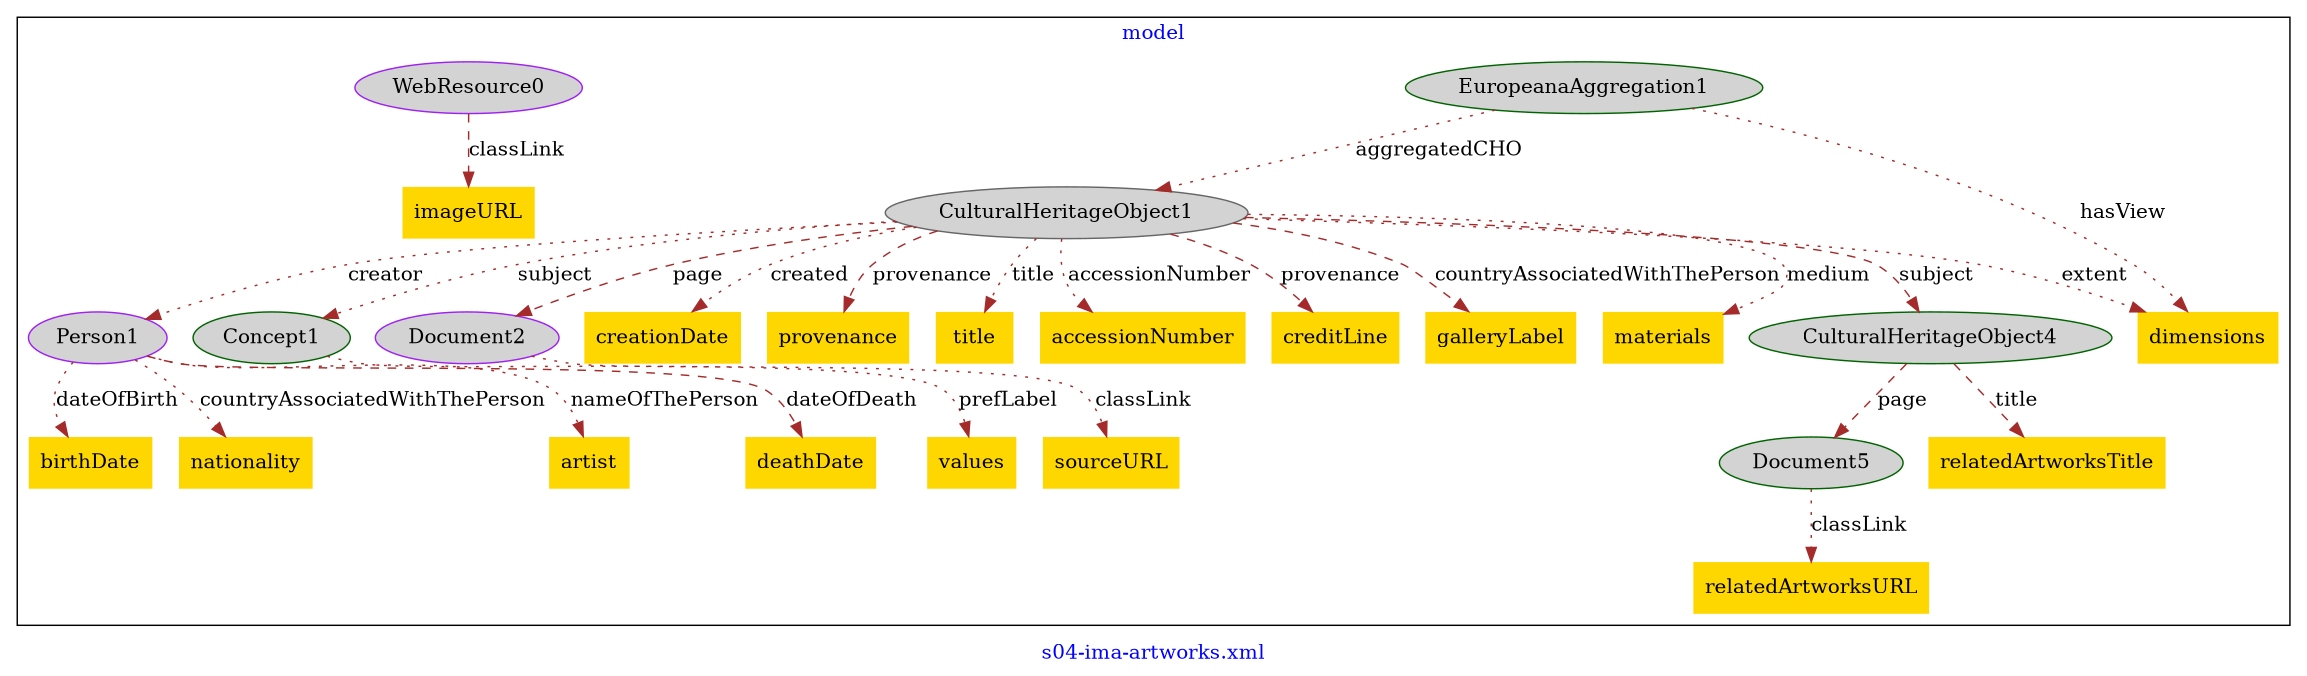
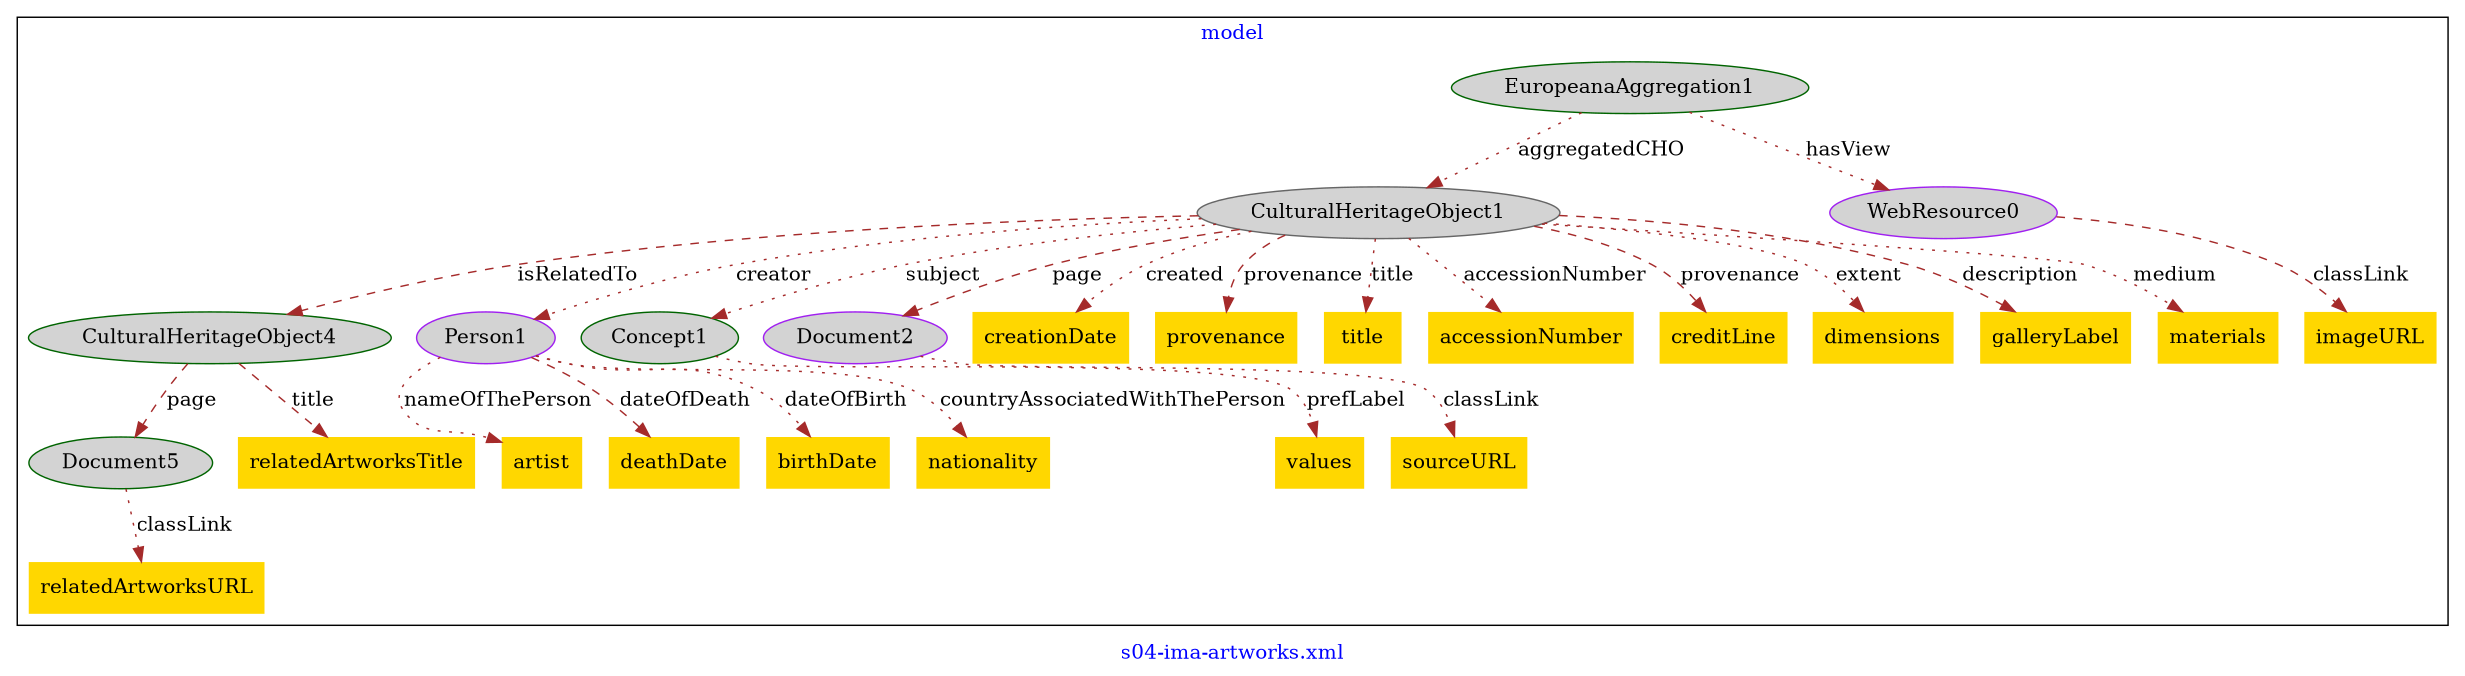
edge "EuropeanaAggregation1" -> "dimensions": now "EuropeanaAggregation1" -> "WebResource0"
edge "CulturalHeritageObject1" -> "galleryLabel": label "countryAssociatedWithThePerson" -> "description"
edge "CulturalHeritageObject1" -> "CulturalHeritageObject4": label "subject" -> "isRelatedTo"
